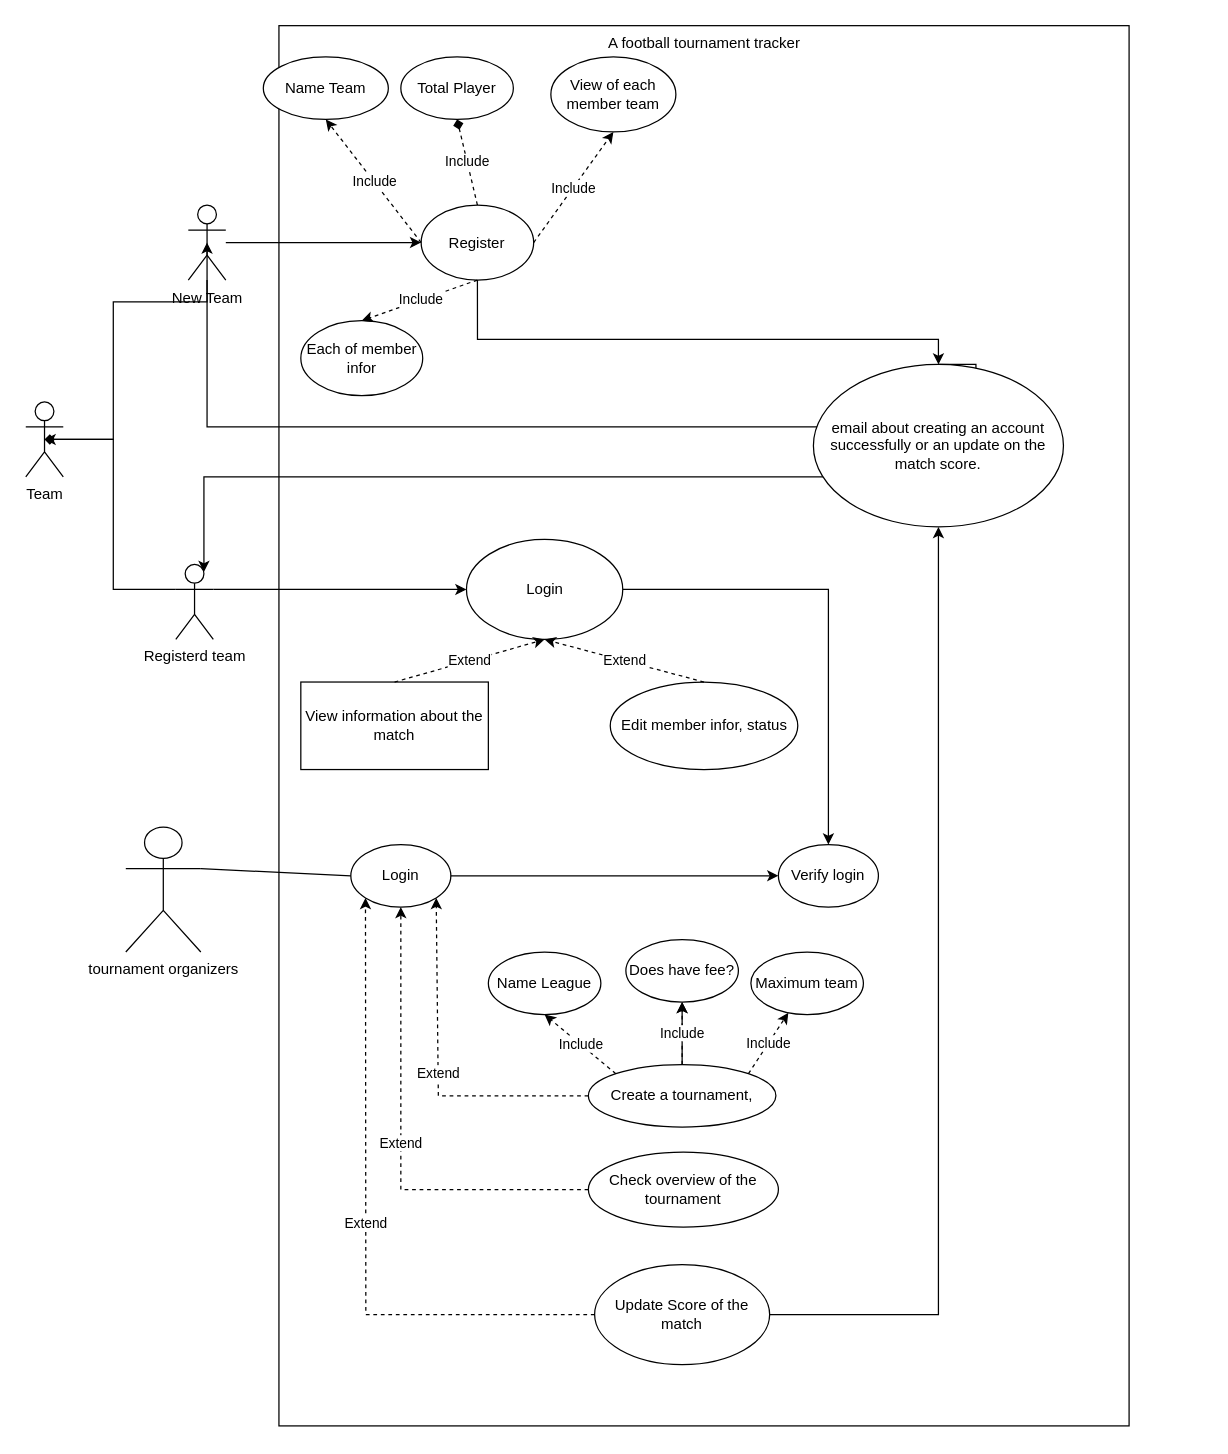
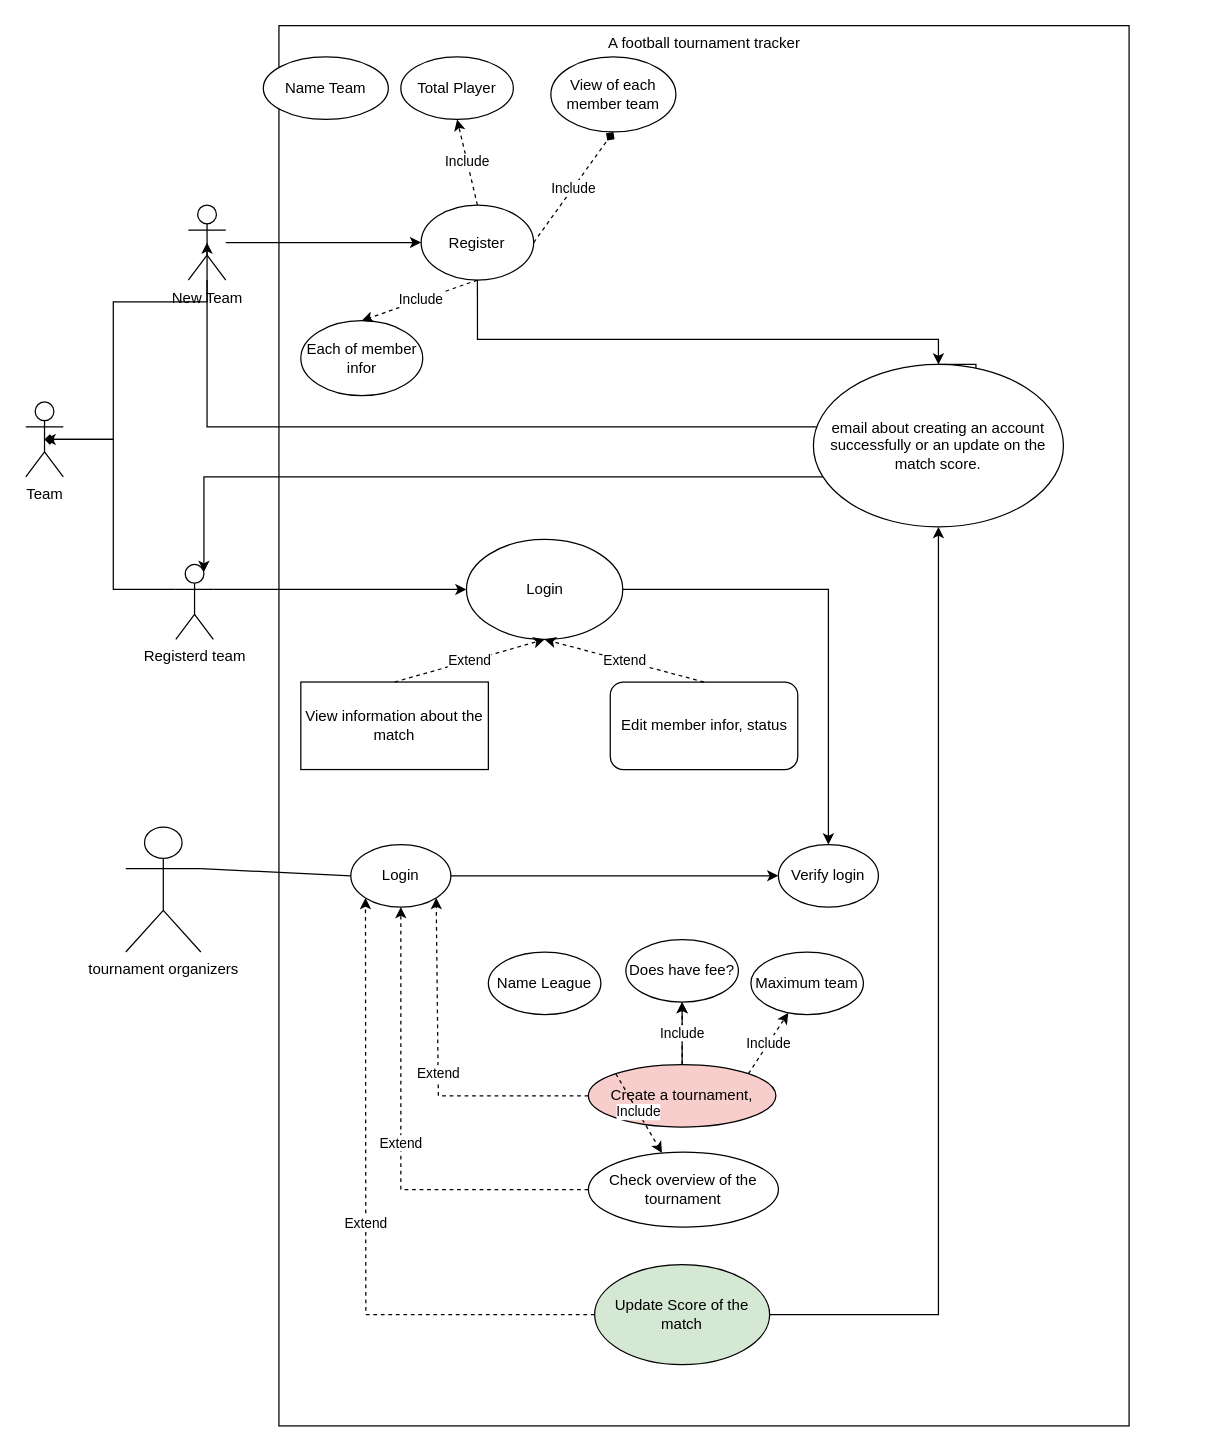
edge "Register" -> "Total Player": arrowhead diamond -> classic
edge "Register" -> "View of each member team": arrowhead classic -> diamond
edge "Register" -> "Name Team": removed, label "Include"
node "Edit member infor, status": shape ellipse -> rounded rectangle
edge "Create a tournament," -> "Name League": now "Create a tournament," -> "Check overview of the tournament"
node "Create a tournament,": fillcolor #ffffff -> #f8cecc
node "Update Score of the match": fillcolor #ffffff -> #d5e8d4
